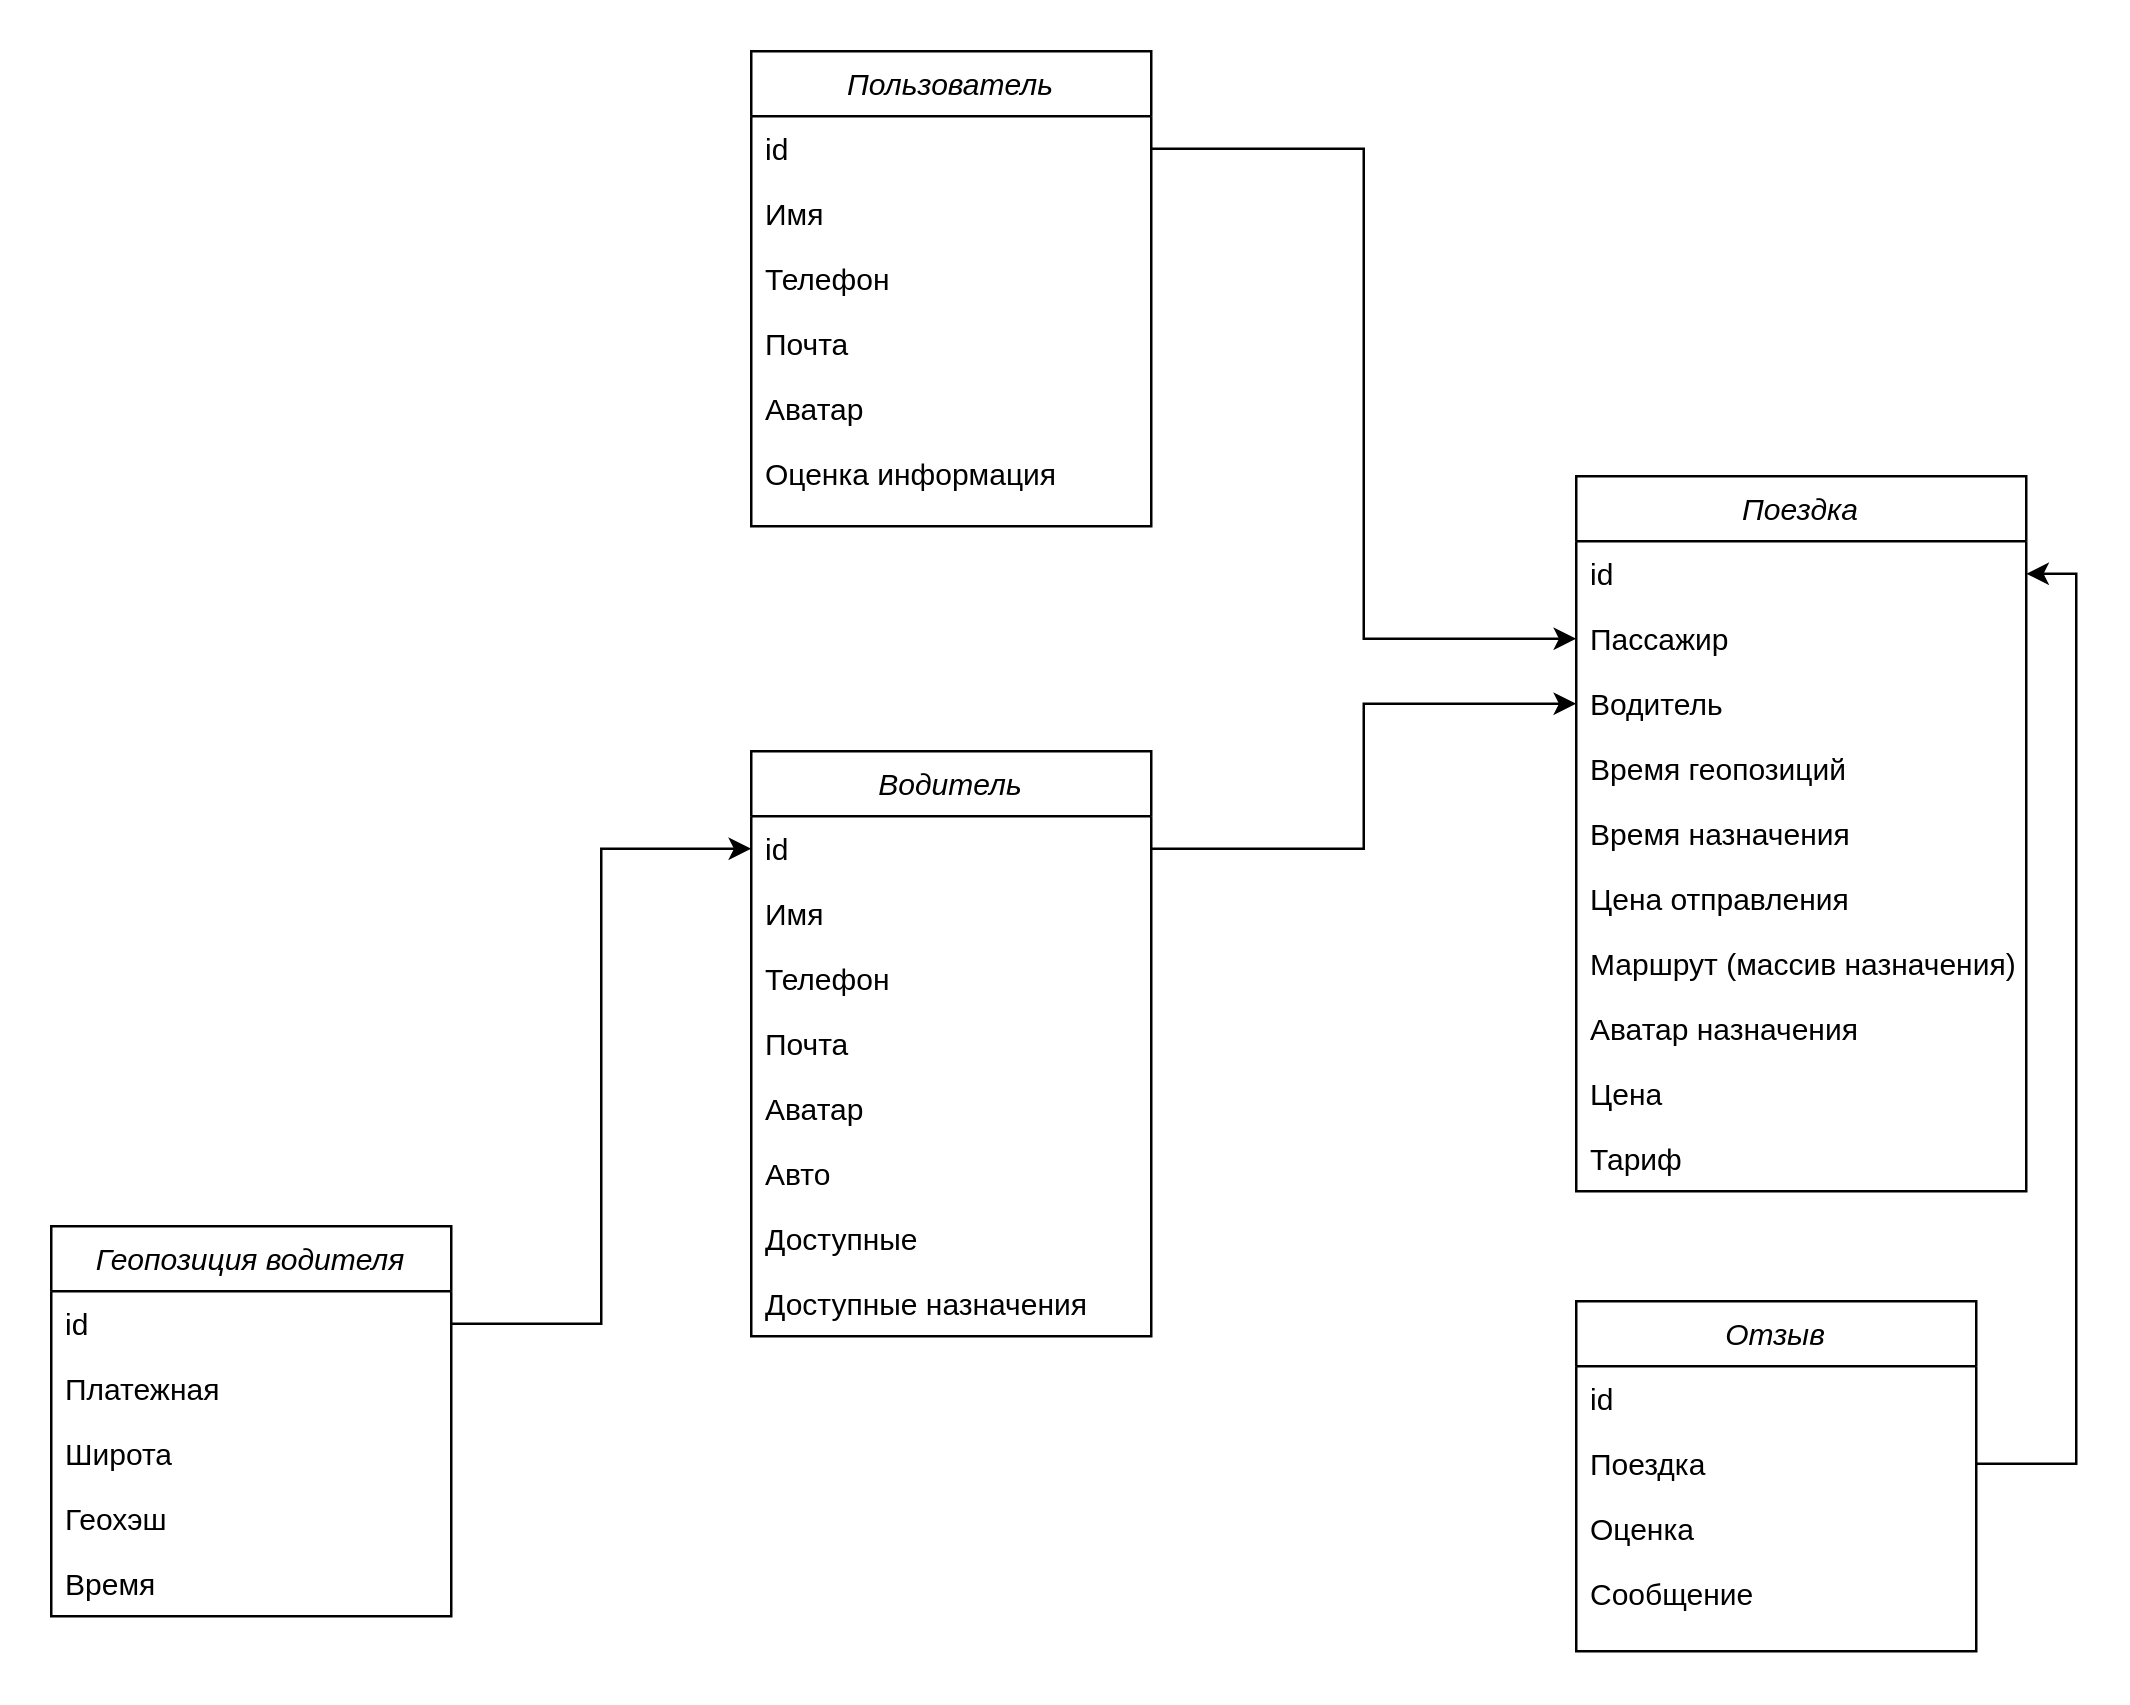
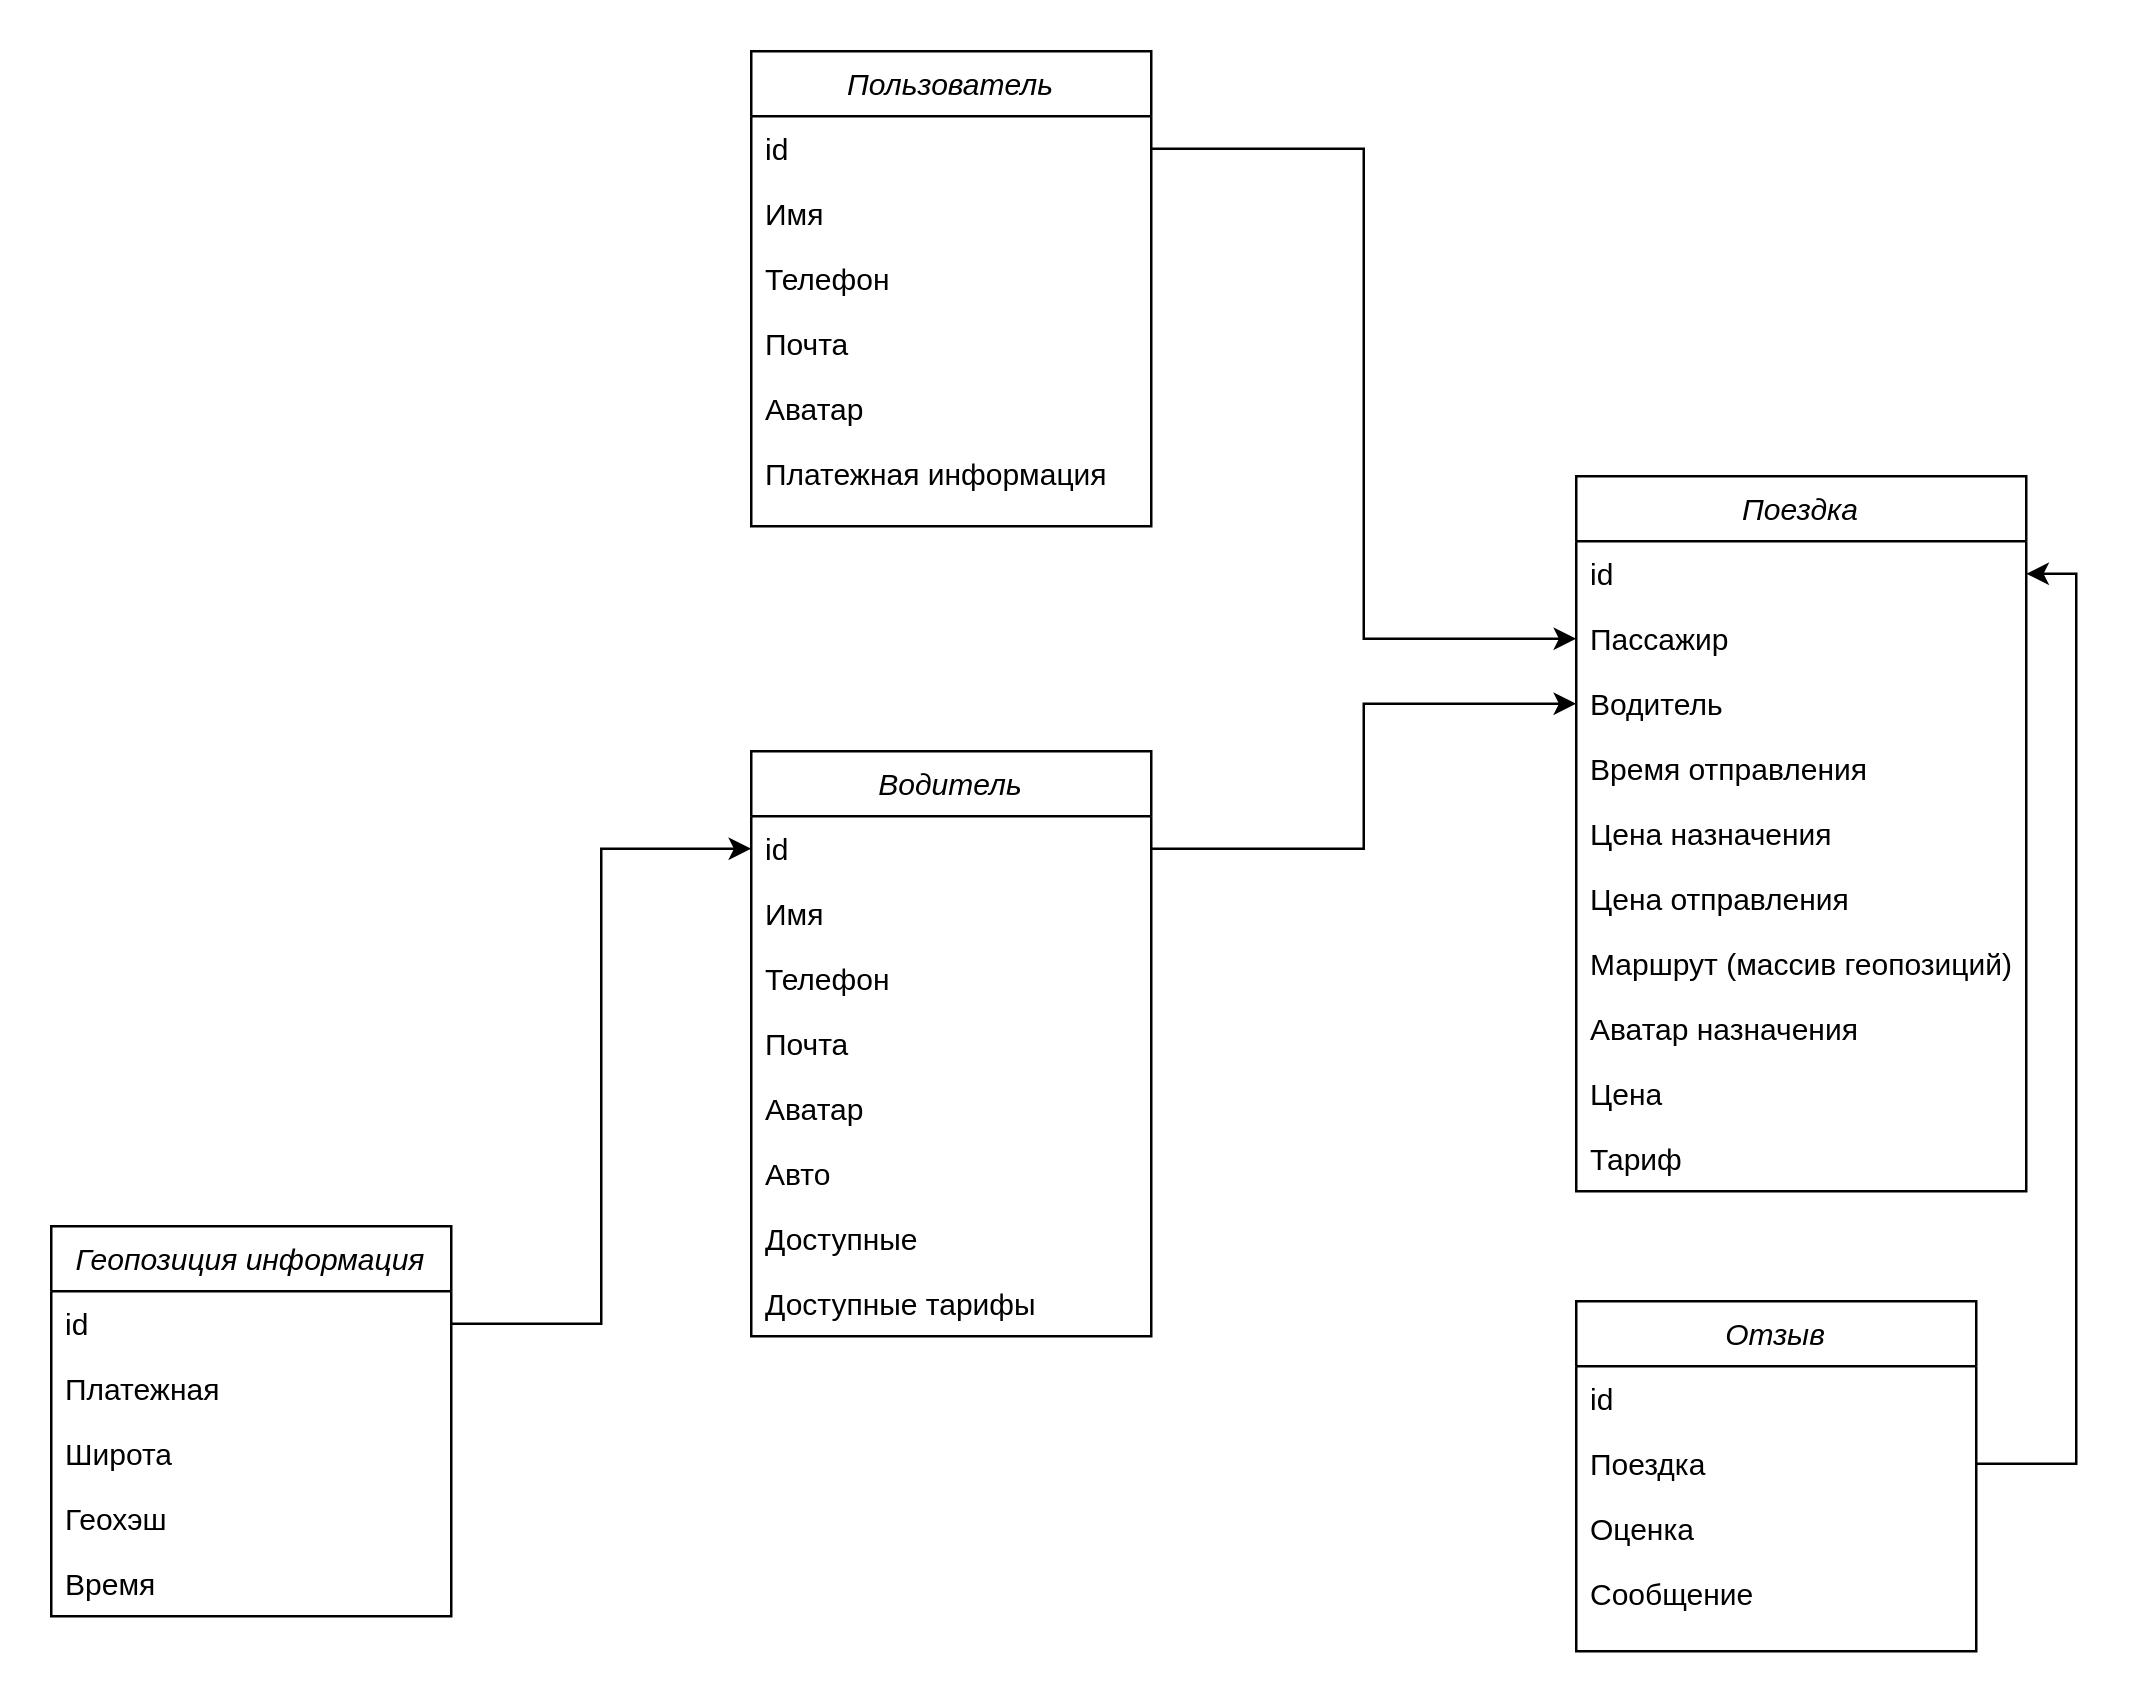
node "Оценка информация": label "Оценка информация" -> "Платежная информация"
node "Время геопозиций": label "Время геопозиций" -> "Время отправления"
node "Время назначения": label "Время назначения" -> "Цена назначения"
node "Маршрут (массив назначения)": label "Маршрут (массив назначения)" -> "Маршрут (массив геопозиций)"
node "Геопозиция водителя": label "Геопозиция водителя" -> "Геопозиция информация"
node "Доступные назначения": label "Доступные назначения" -> "Доступные тарифы"
